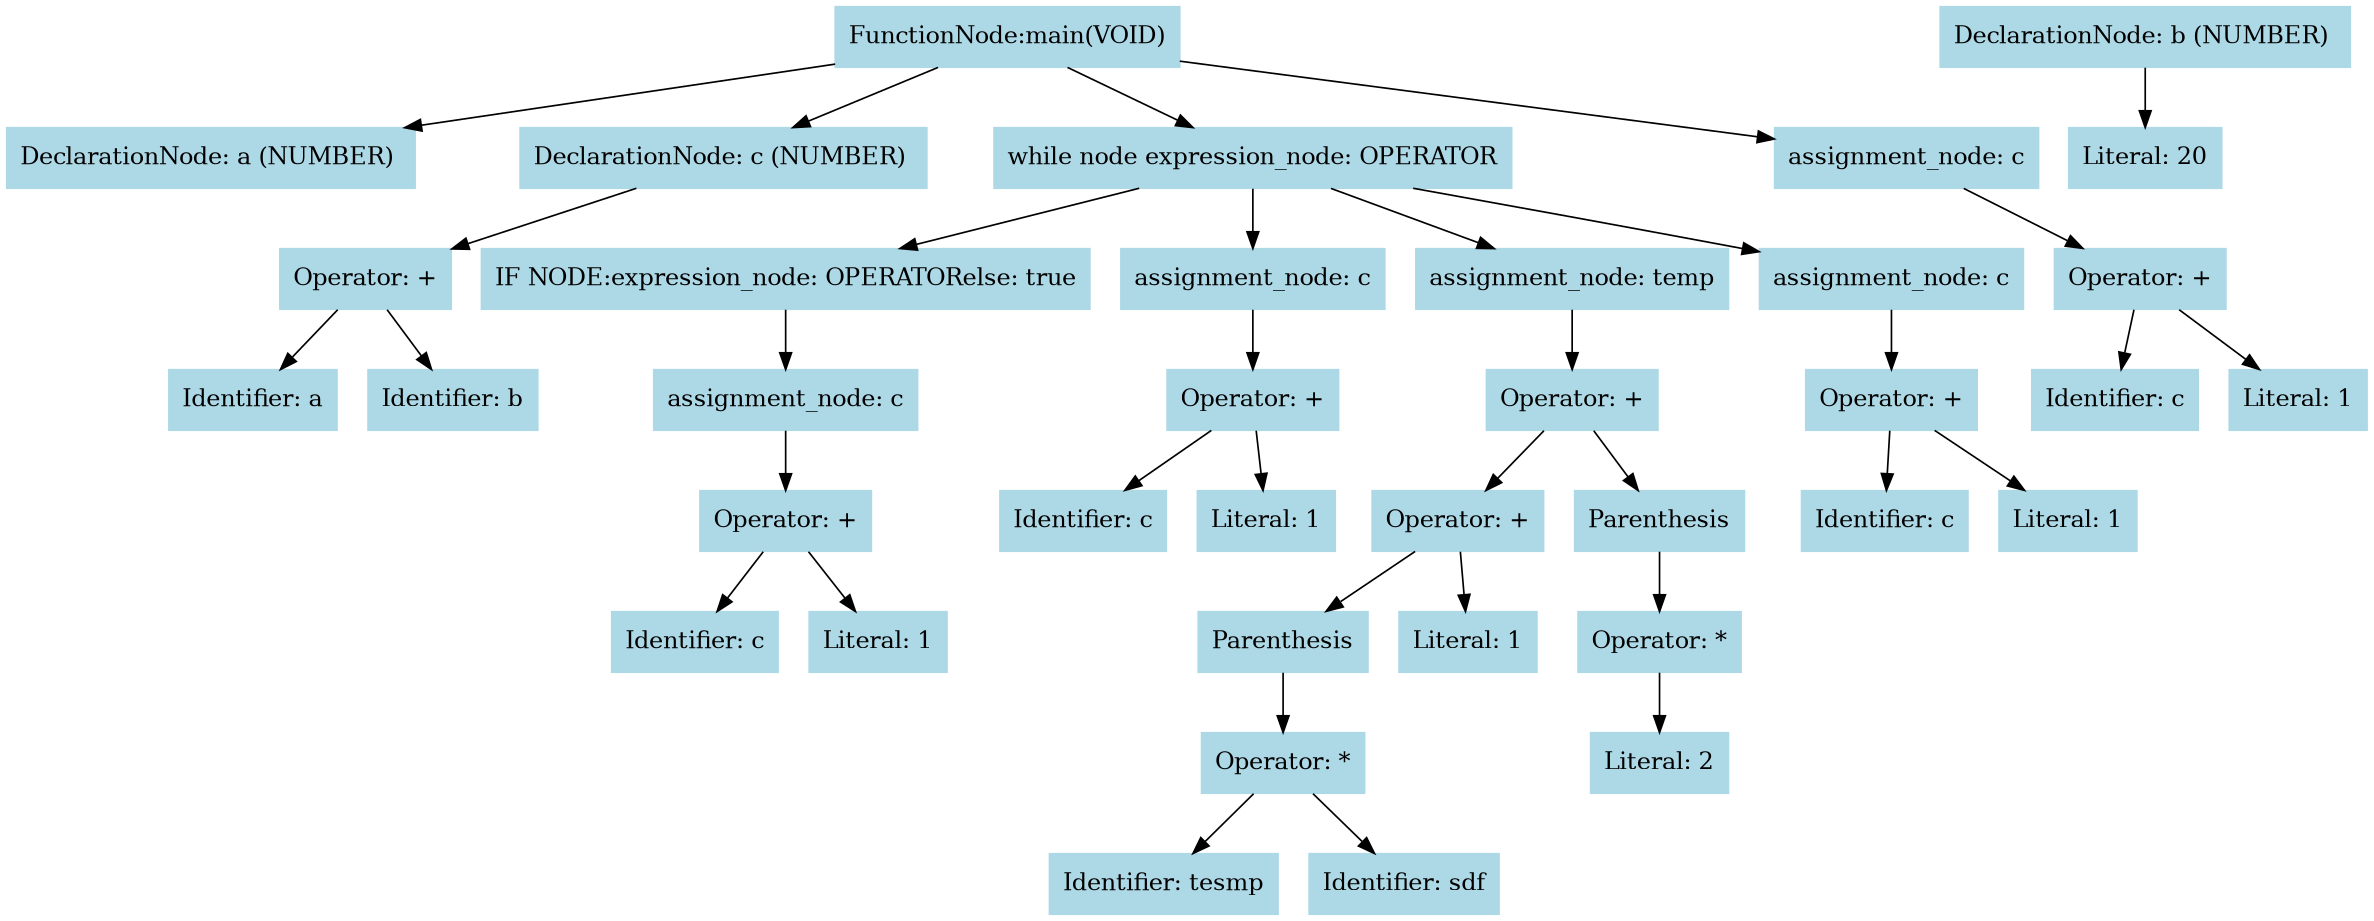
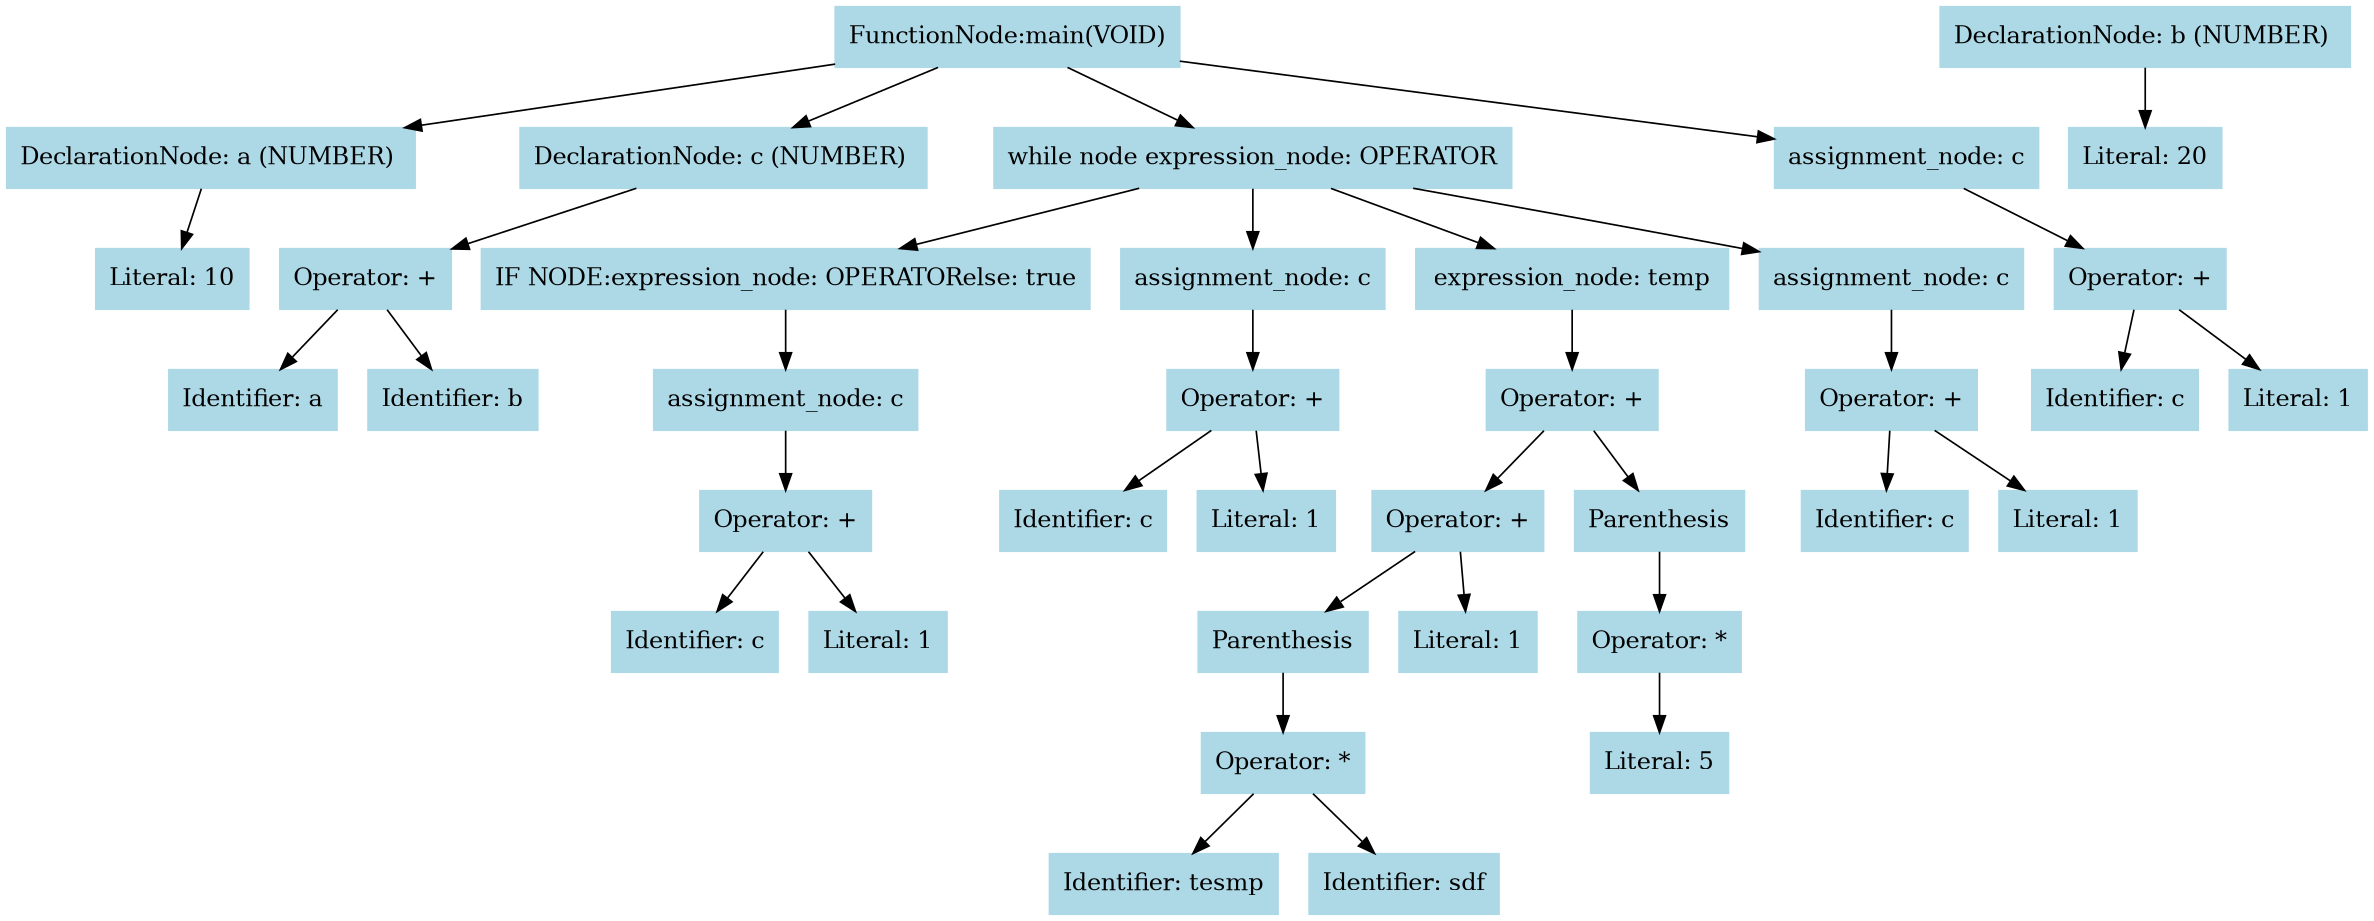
node "Literal: 10": added
node "assignment_node: temp": label "assignment_node: temp" -> "expression_node: temp"
node "Literal: 2": label "Literal: 2" -> "Literal: 5"
